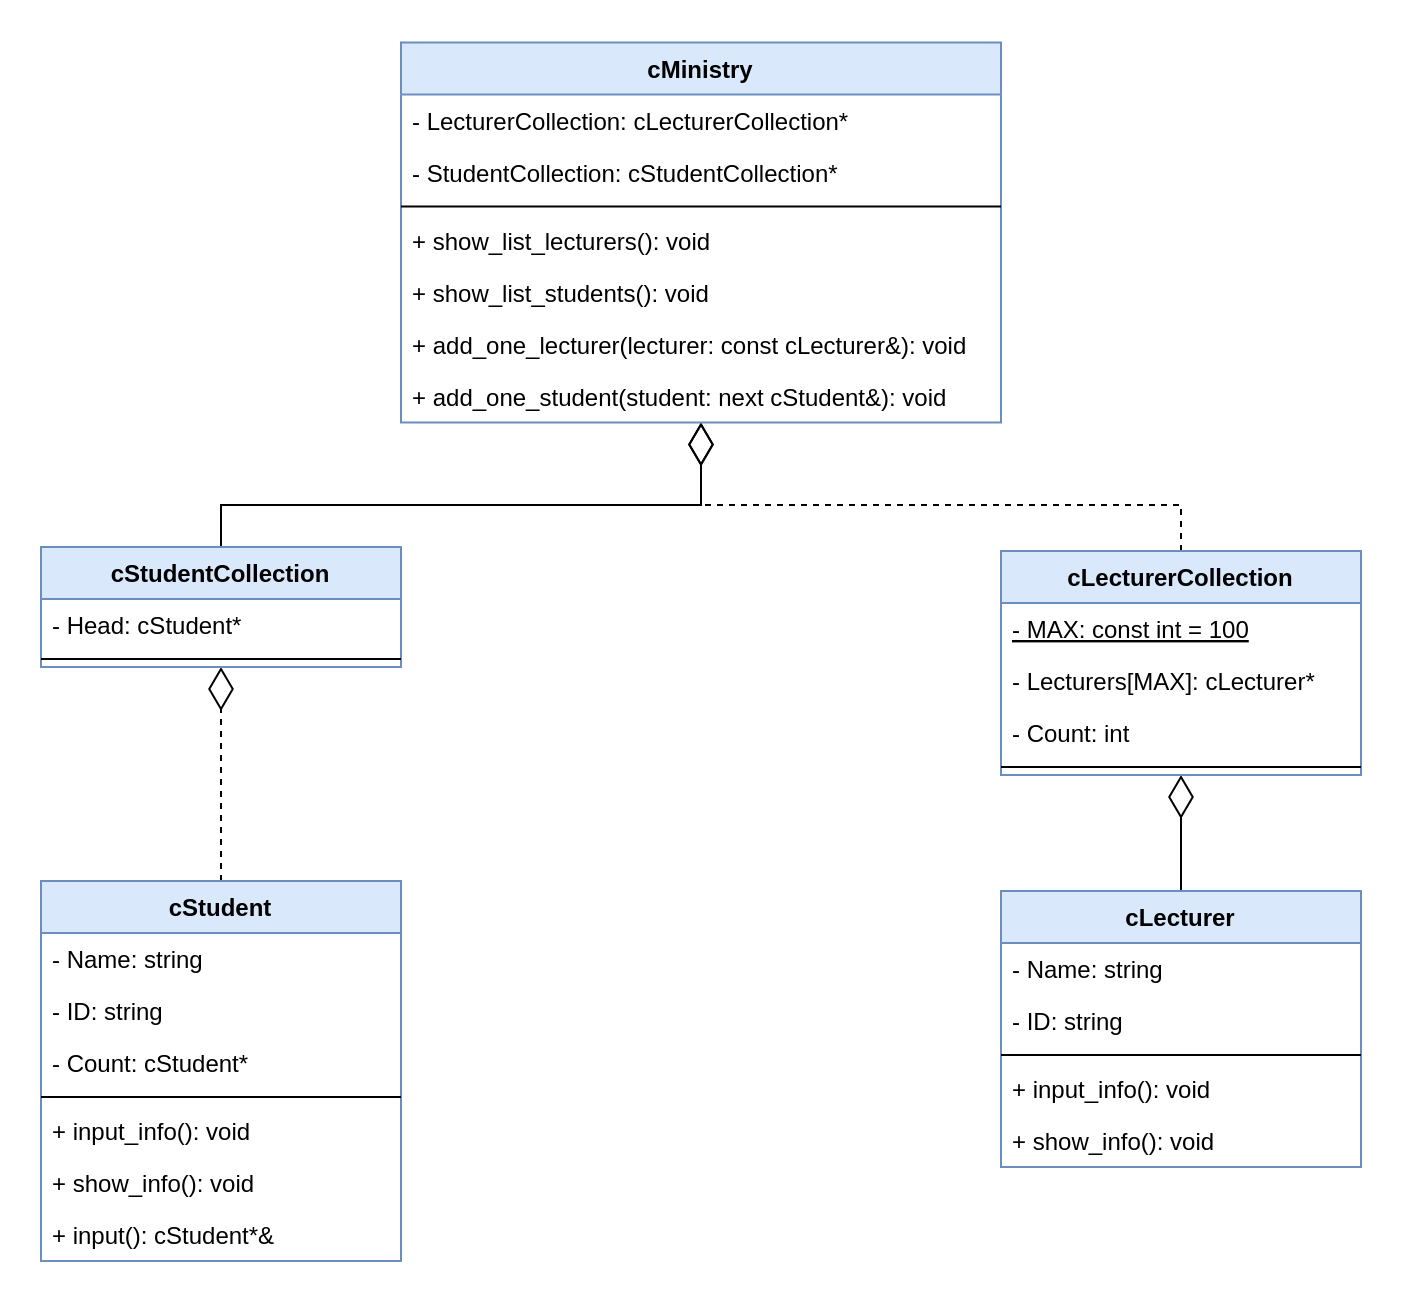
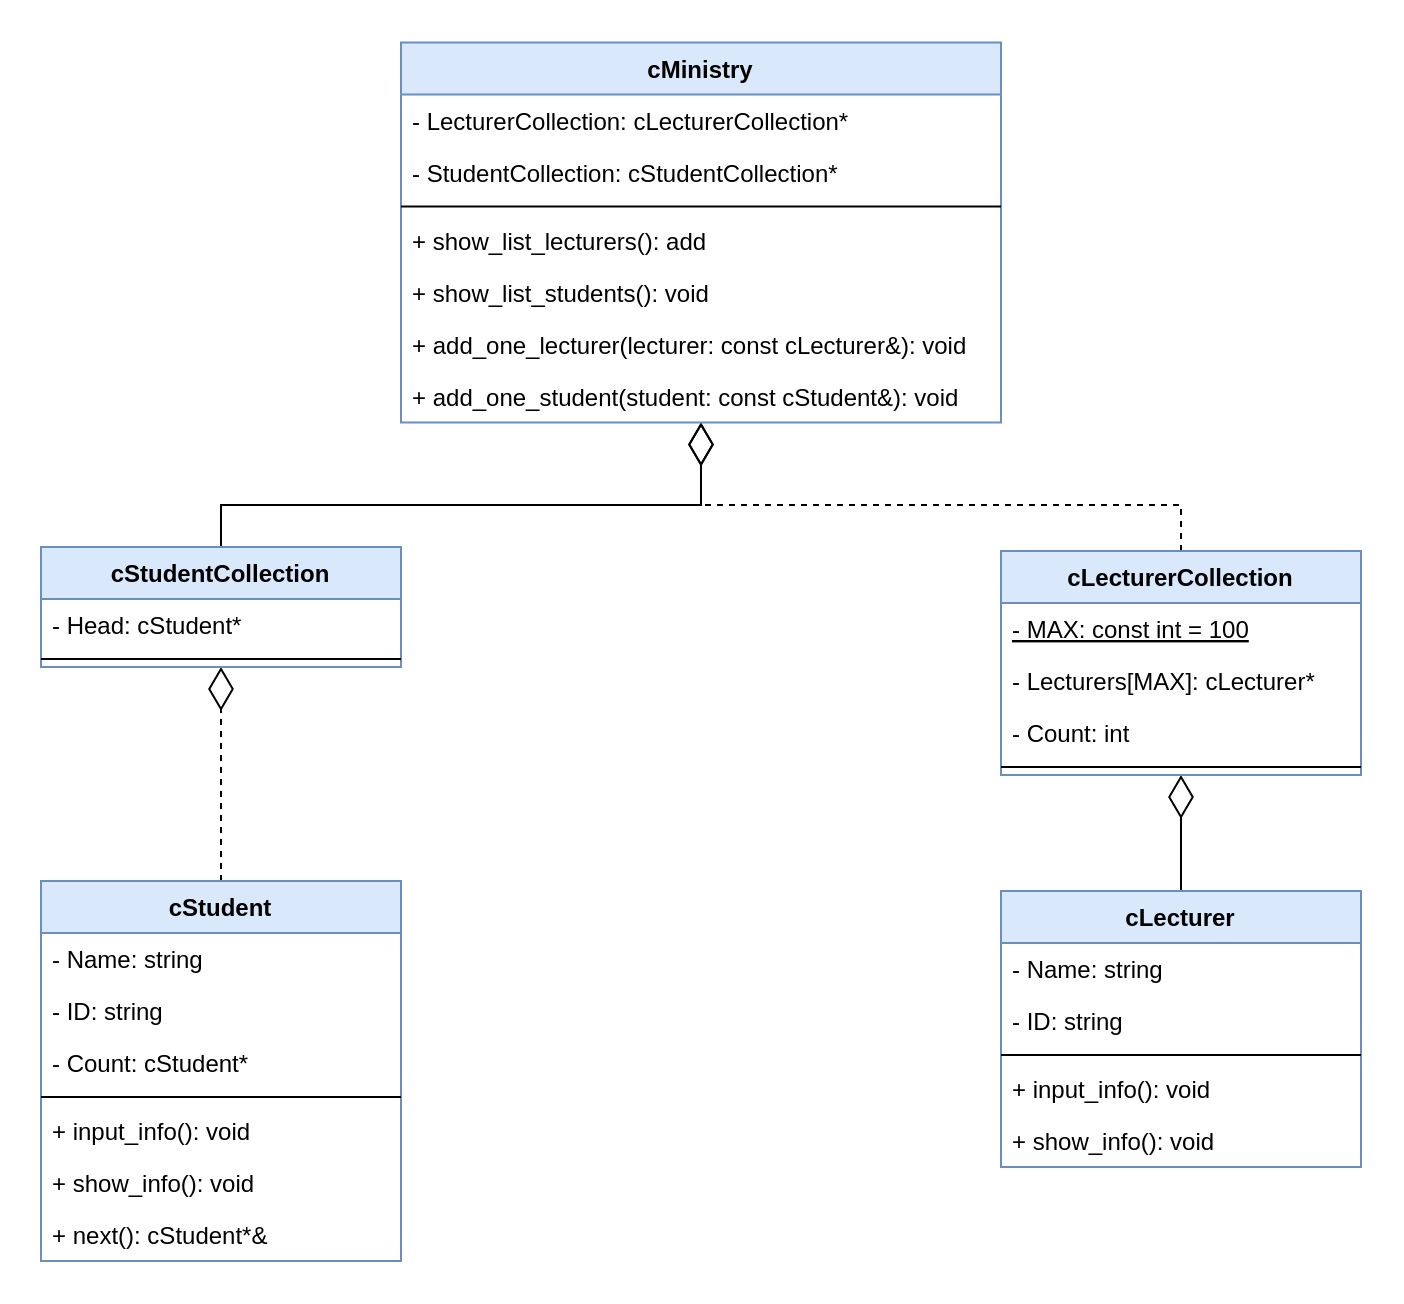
node "+ show_list_lecturers(): void": label "+ show_list_lecturers(): void" -> "+ show_list_lecturers(): add"
node "+ add_one_student(student: next cStudent&): void": label "+ add_one_student(student: next cStudent&): void" -> "+ add_one_student(student: const cStudent&): void"
node "+ input(): cStudent*&": label "+ input(): cStudent*&" -> "+ next(): cStudent*&"
